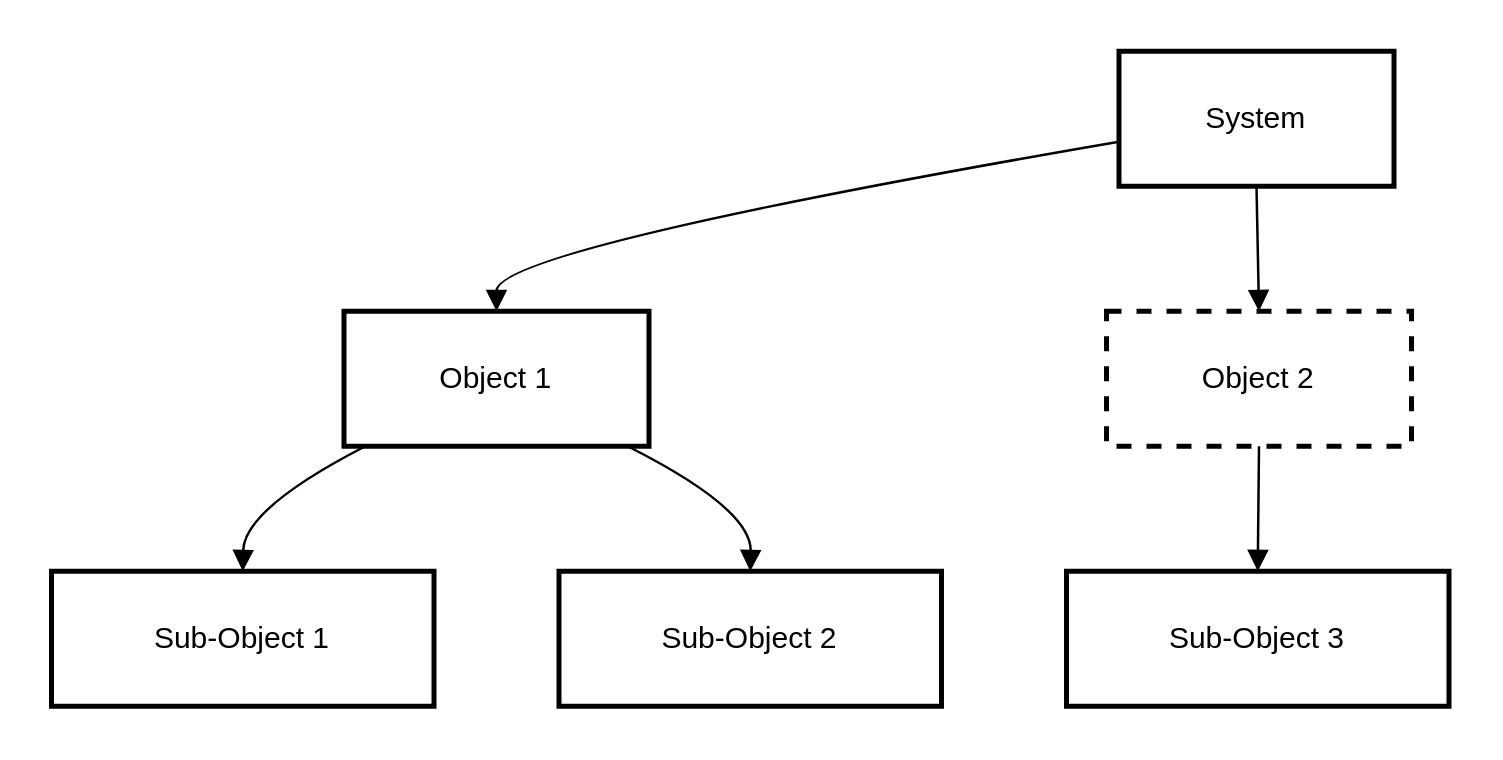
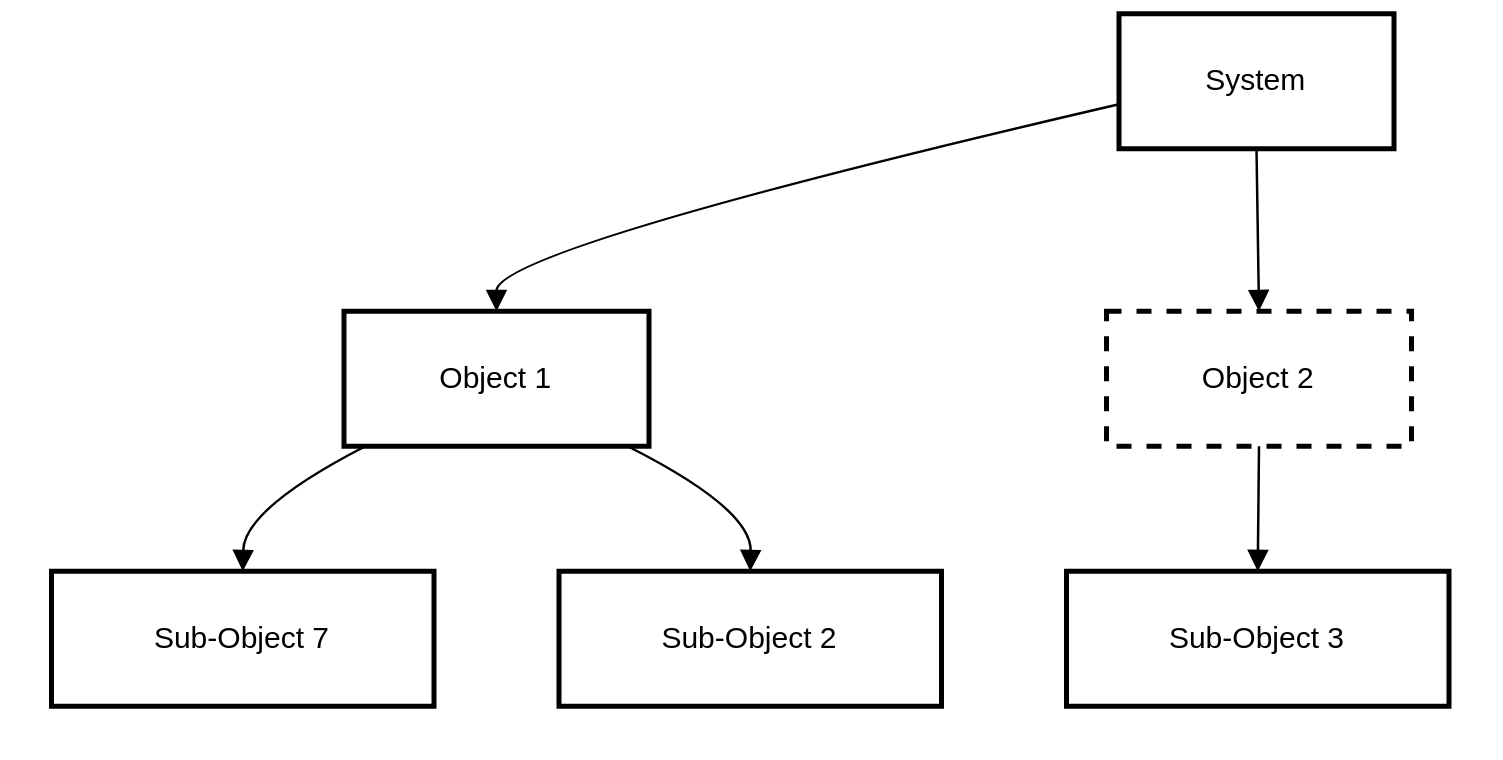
node "System": moved (1256, 119) -> (1256, 81)
node "Sub-Object 1": label "Sub-Object 1" -> "Sub-Object 7"
